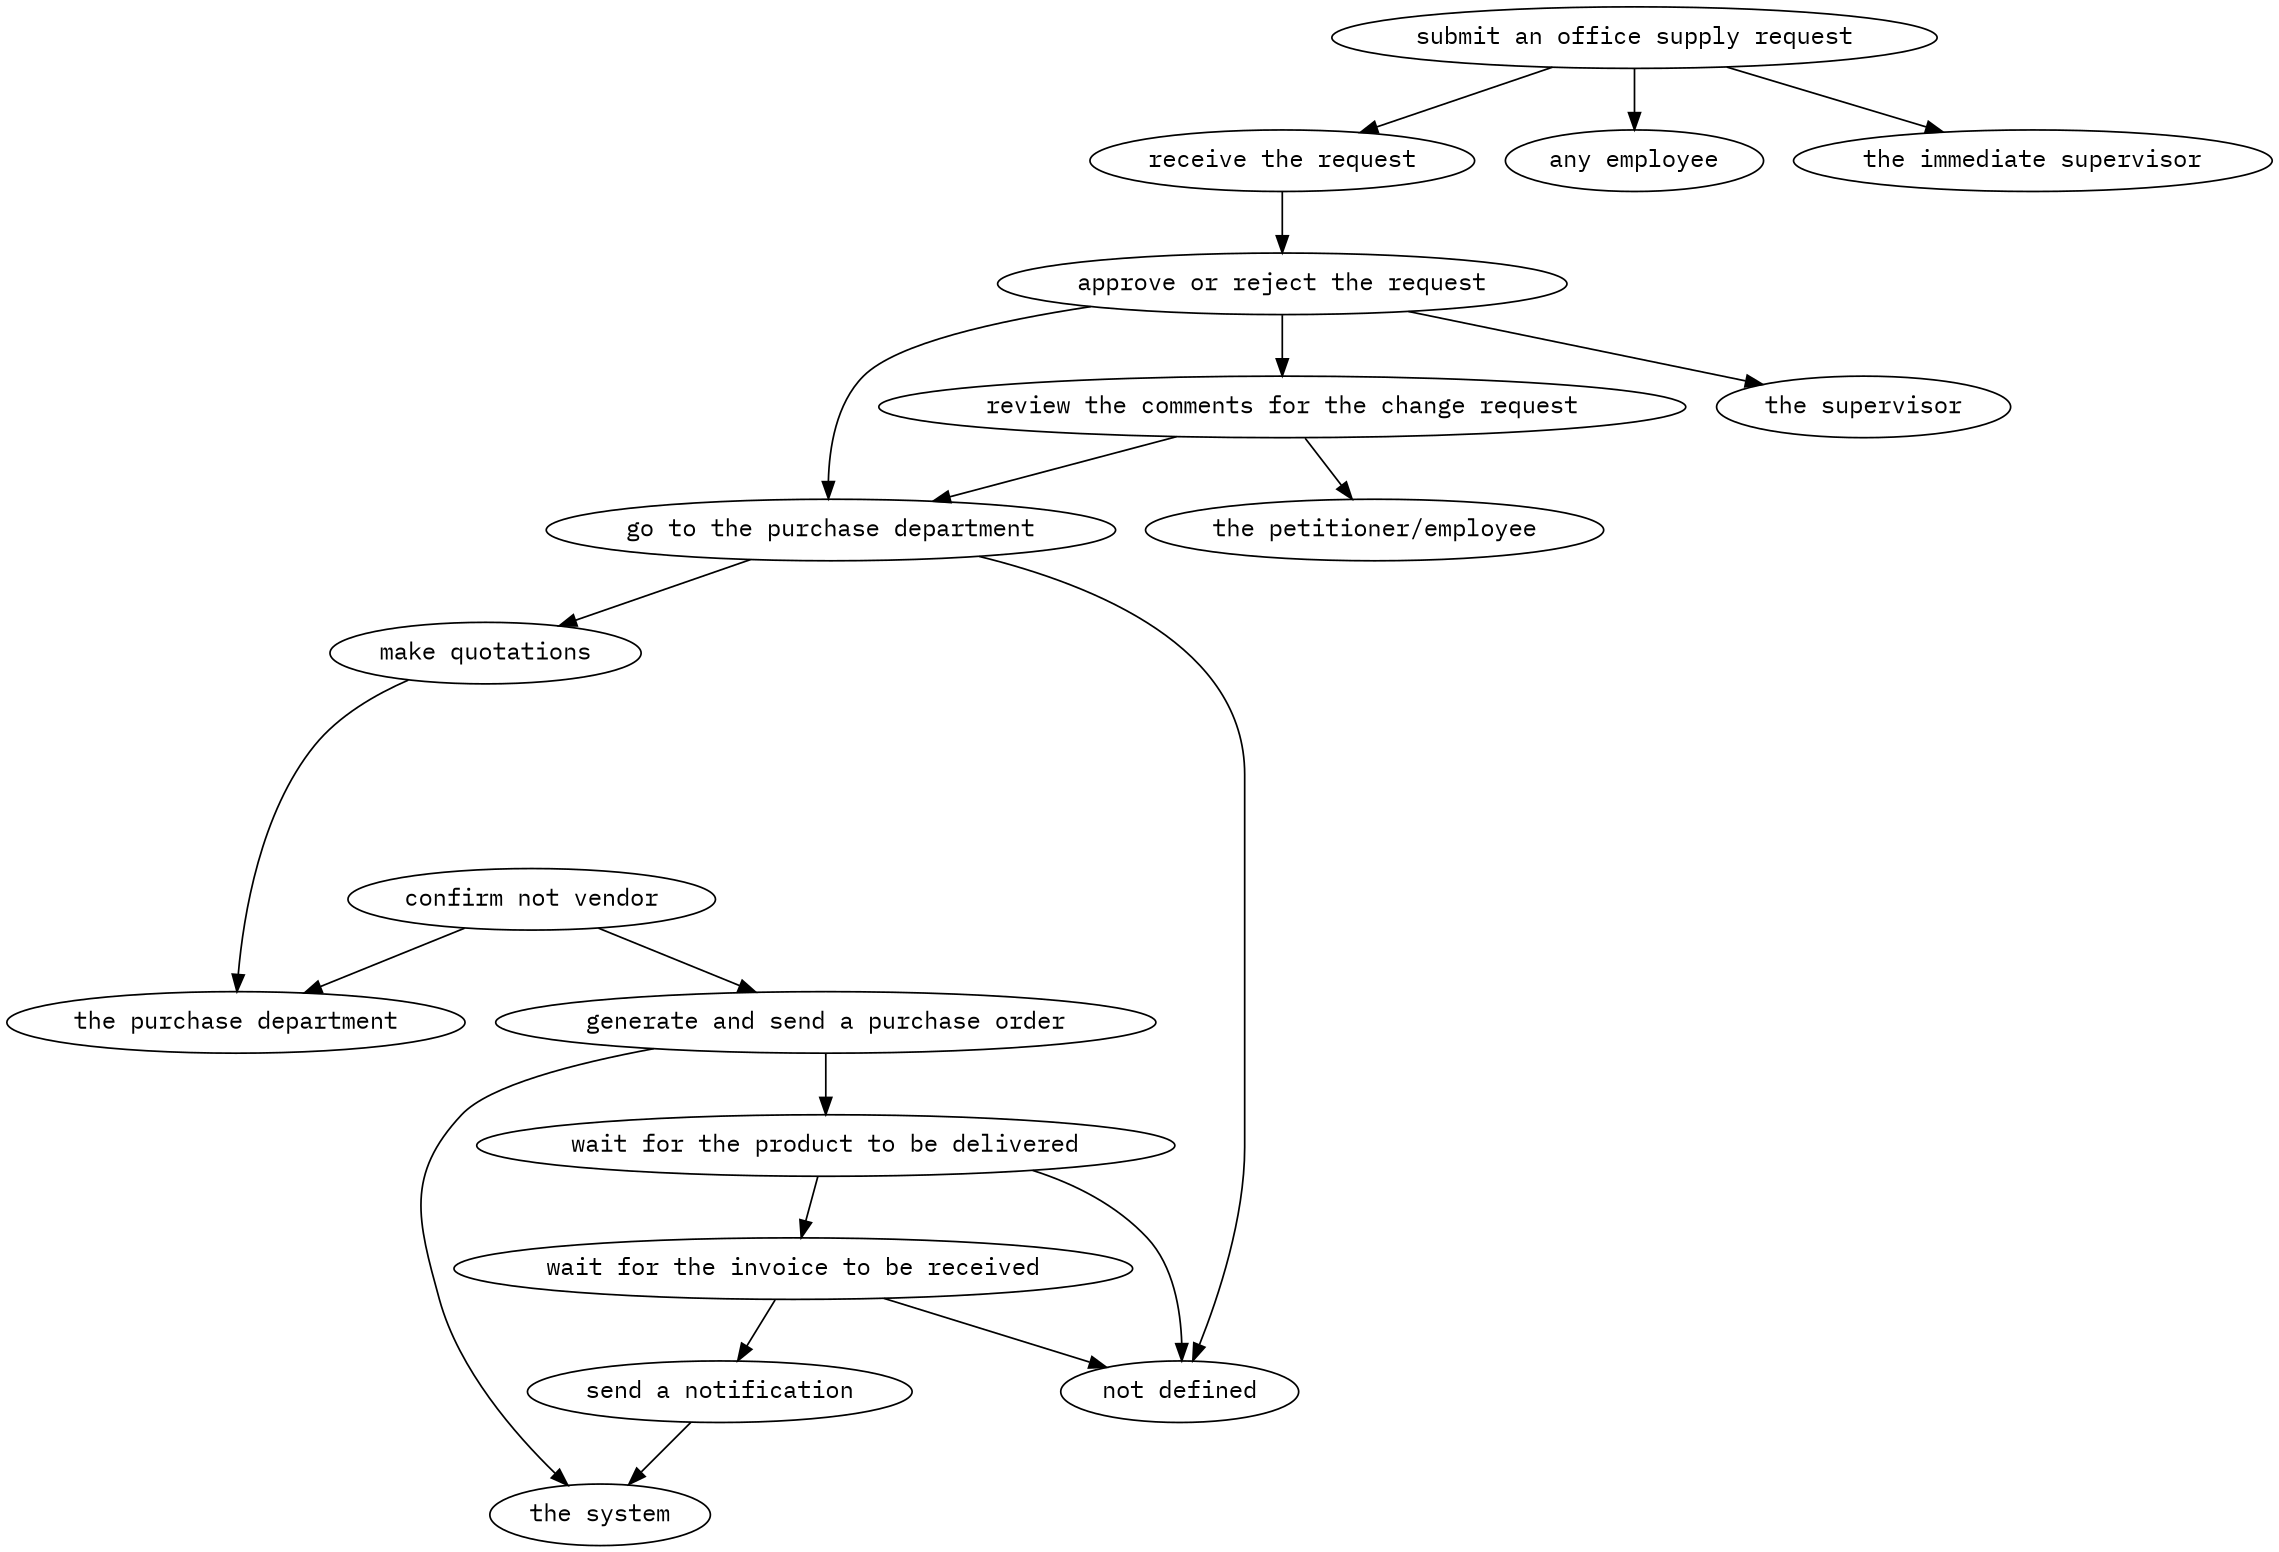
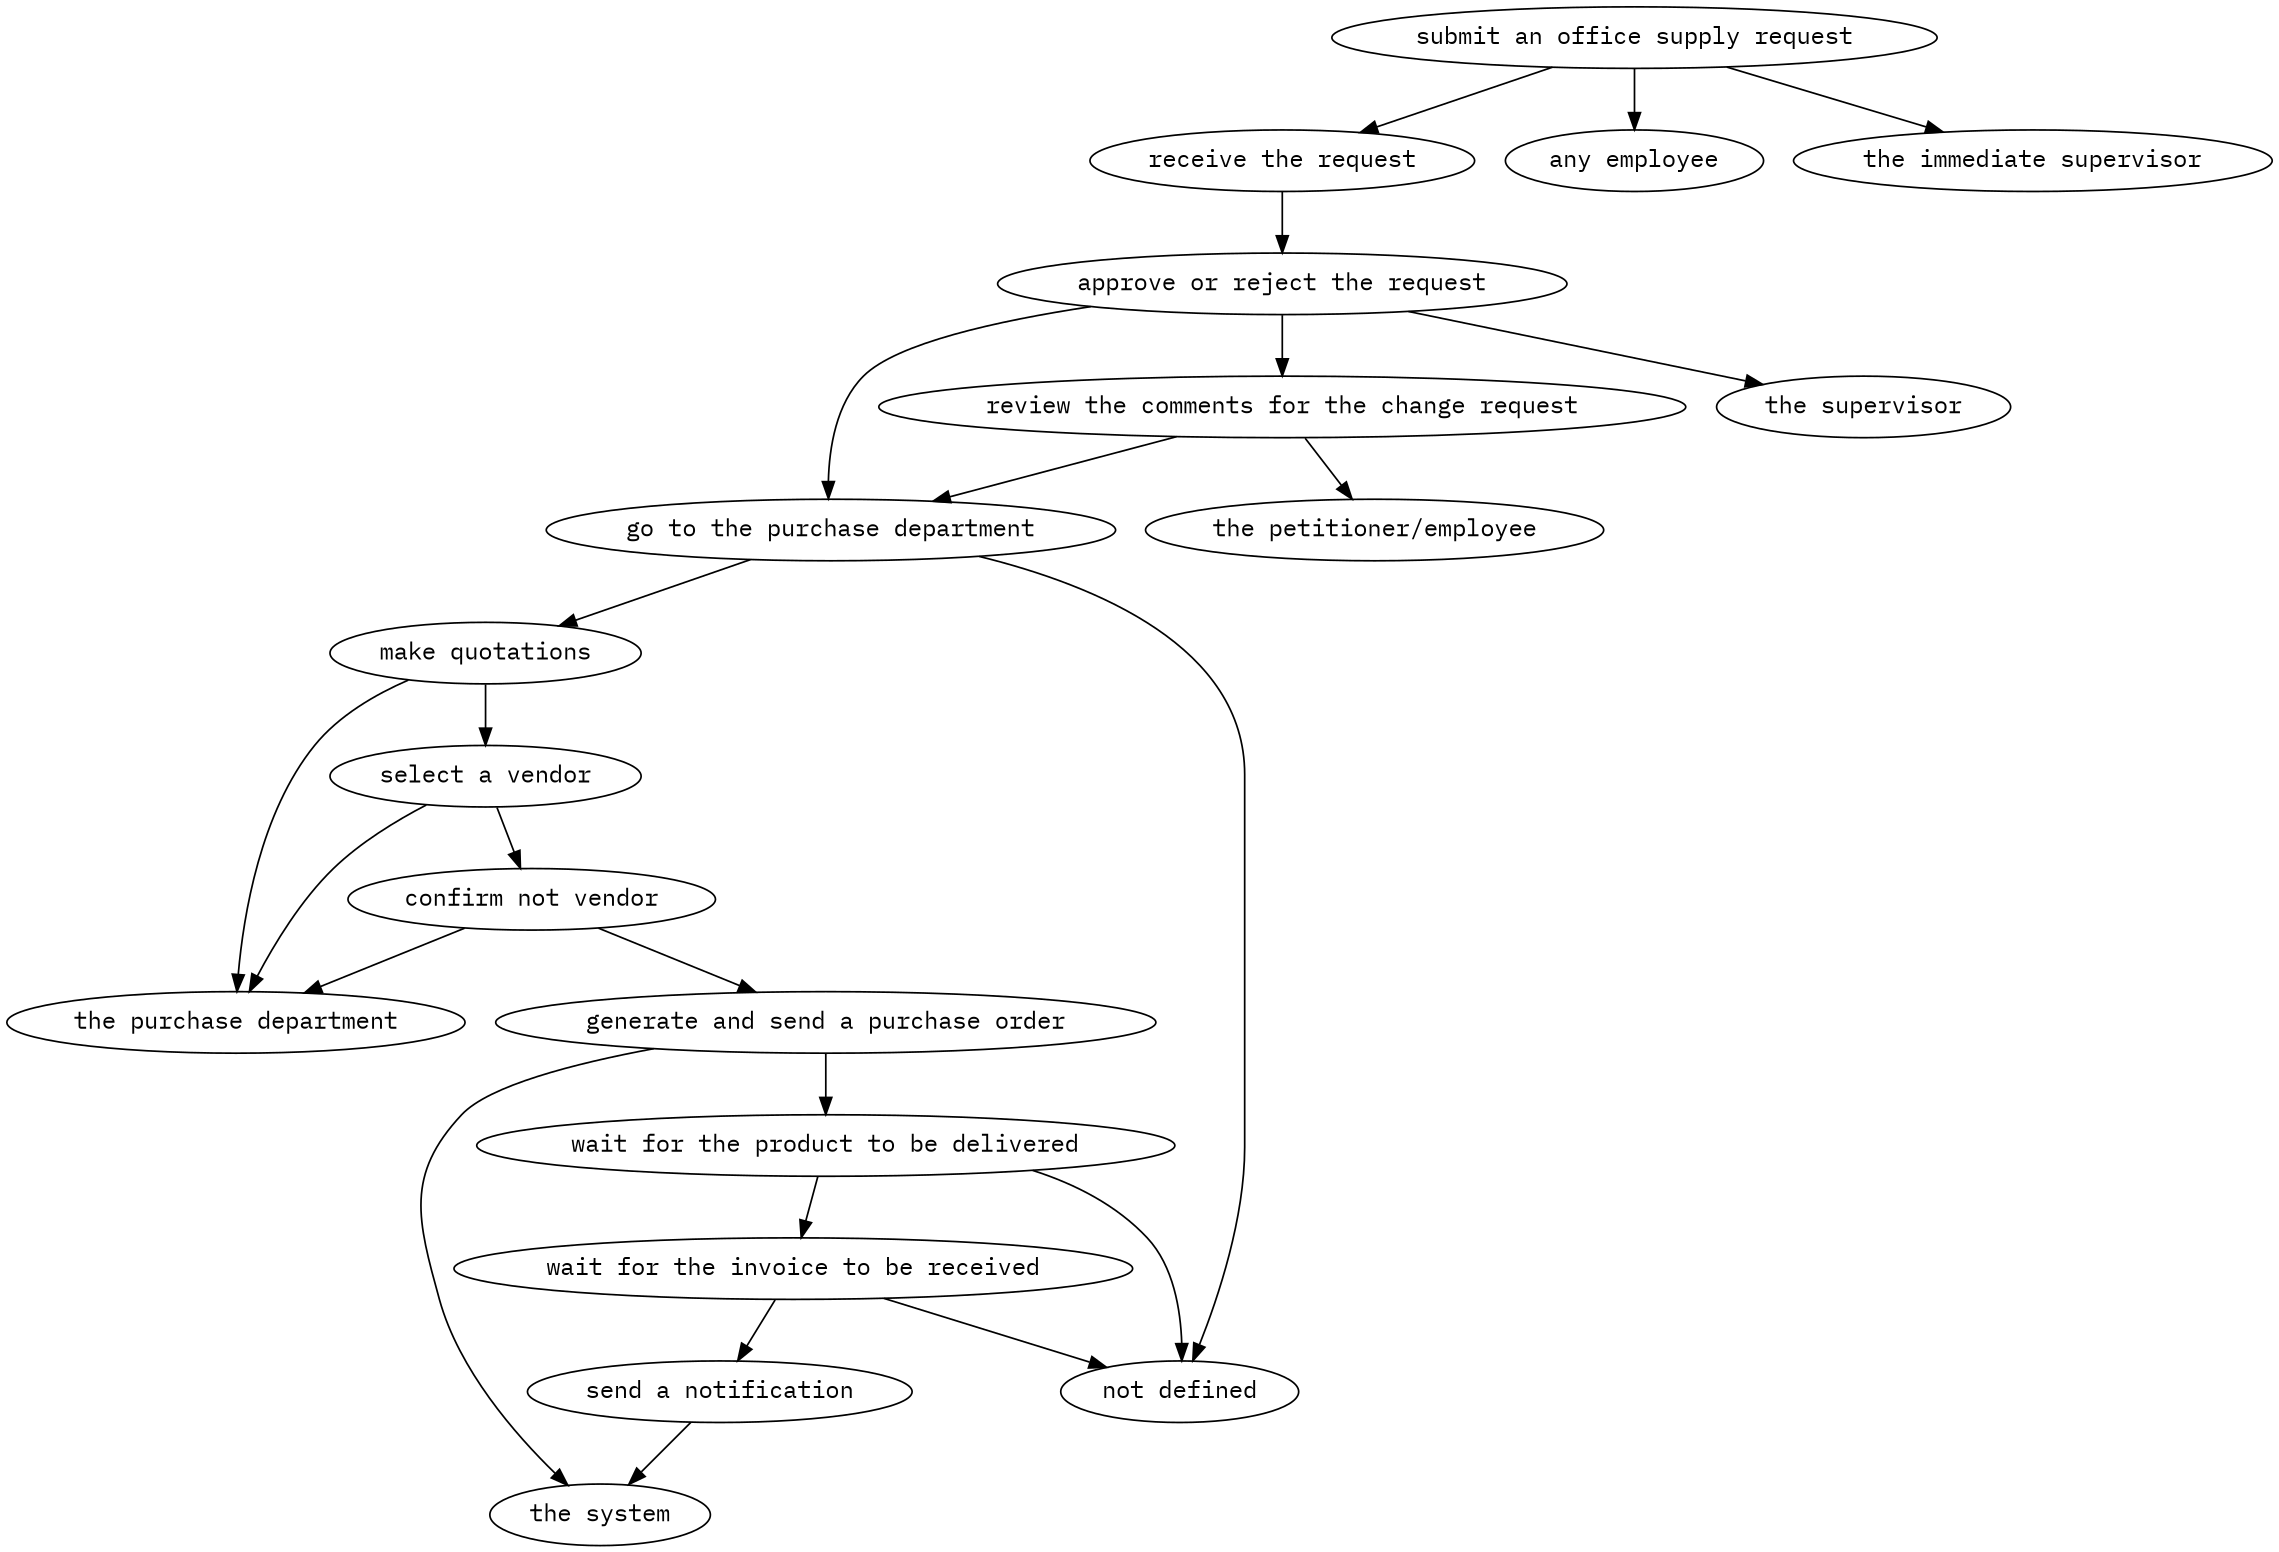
node "select a vendor": added
